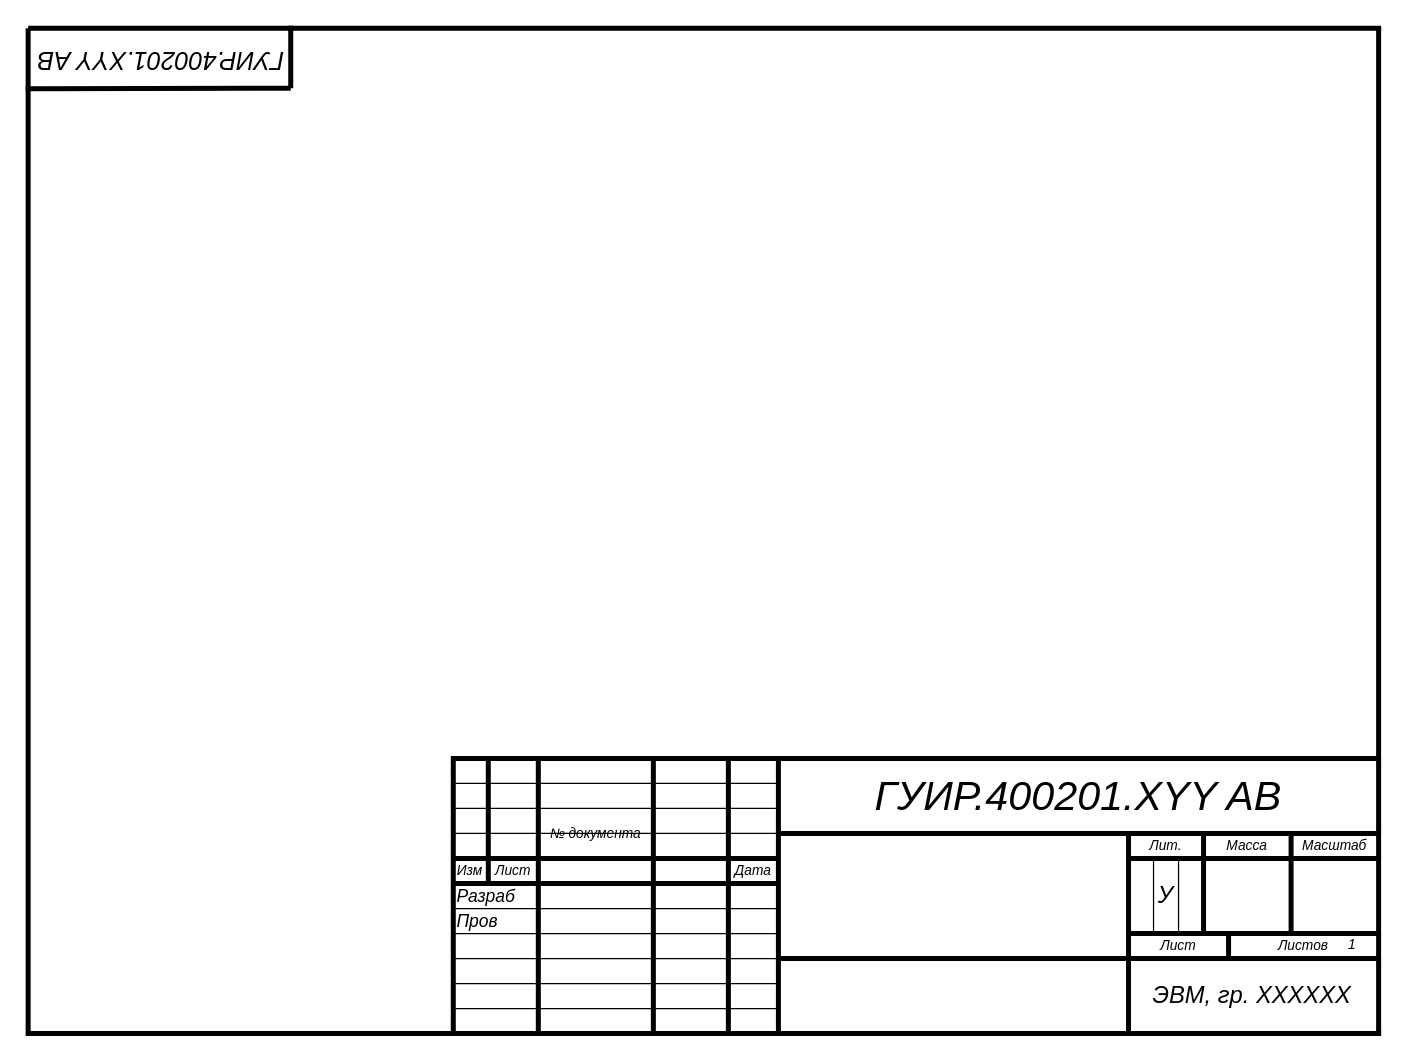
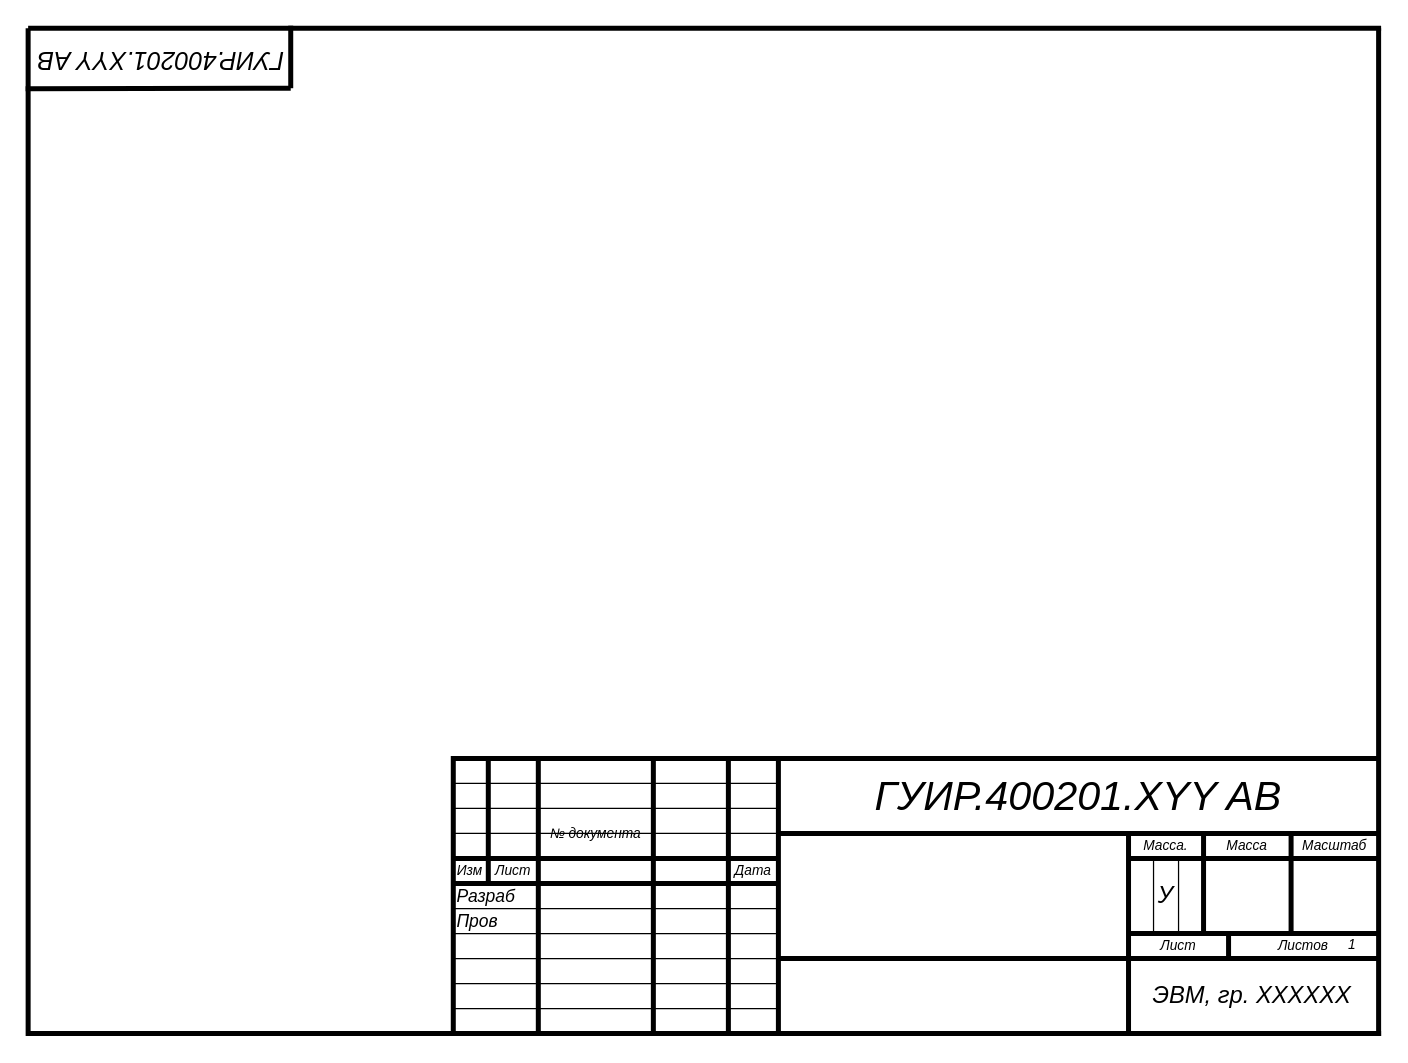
node "Лит.": label "Лит." -> "Масса."
